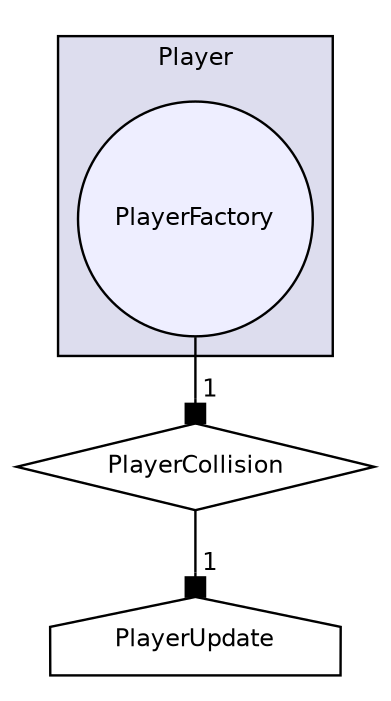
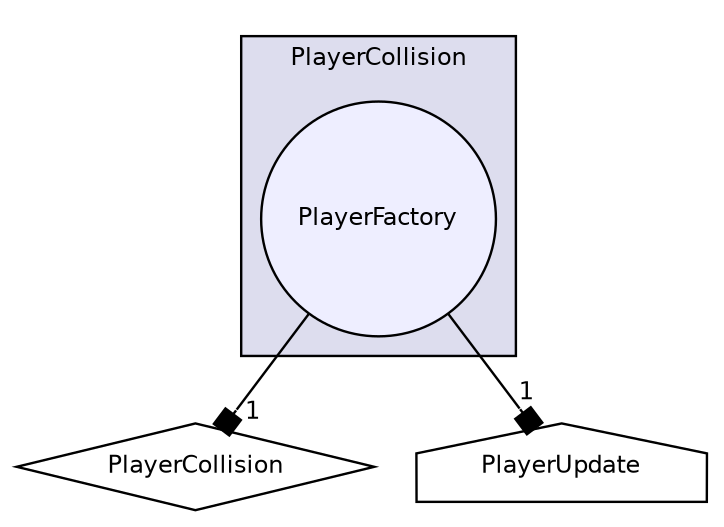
cluster "Player": label "Player" -> "PlayerCollision"
edge "PlayerCollision" -> "PlayerUpdate": now "PlayerFactory" -> "PlayerUpdate"
